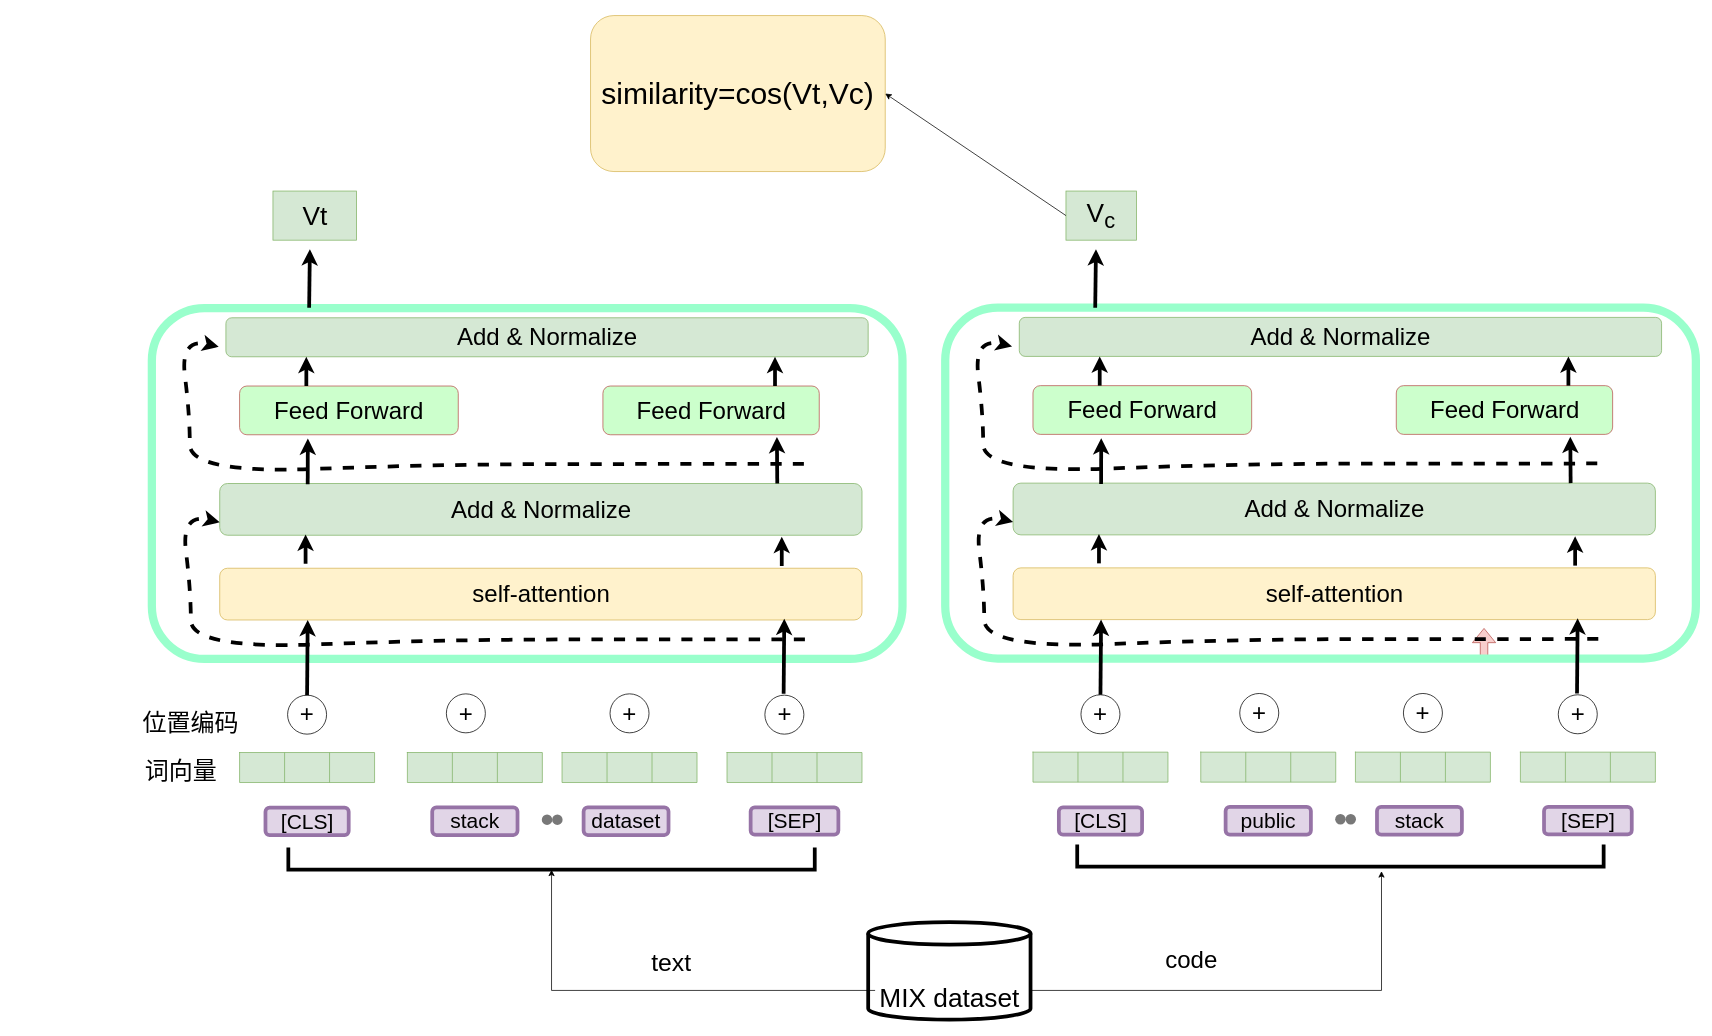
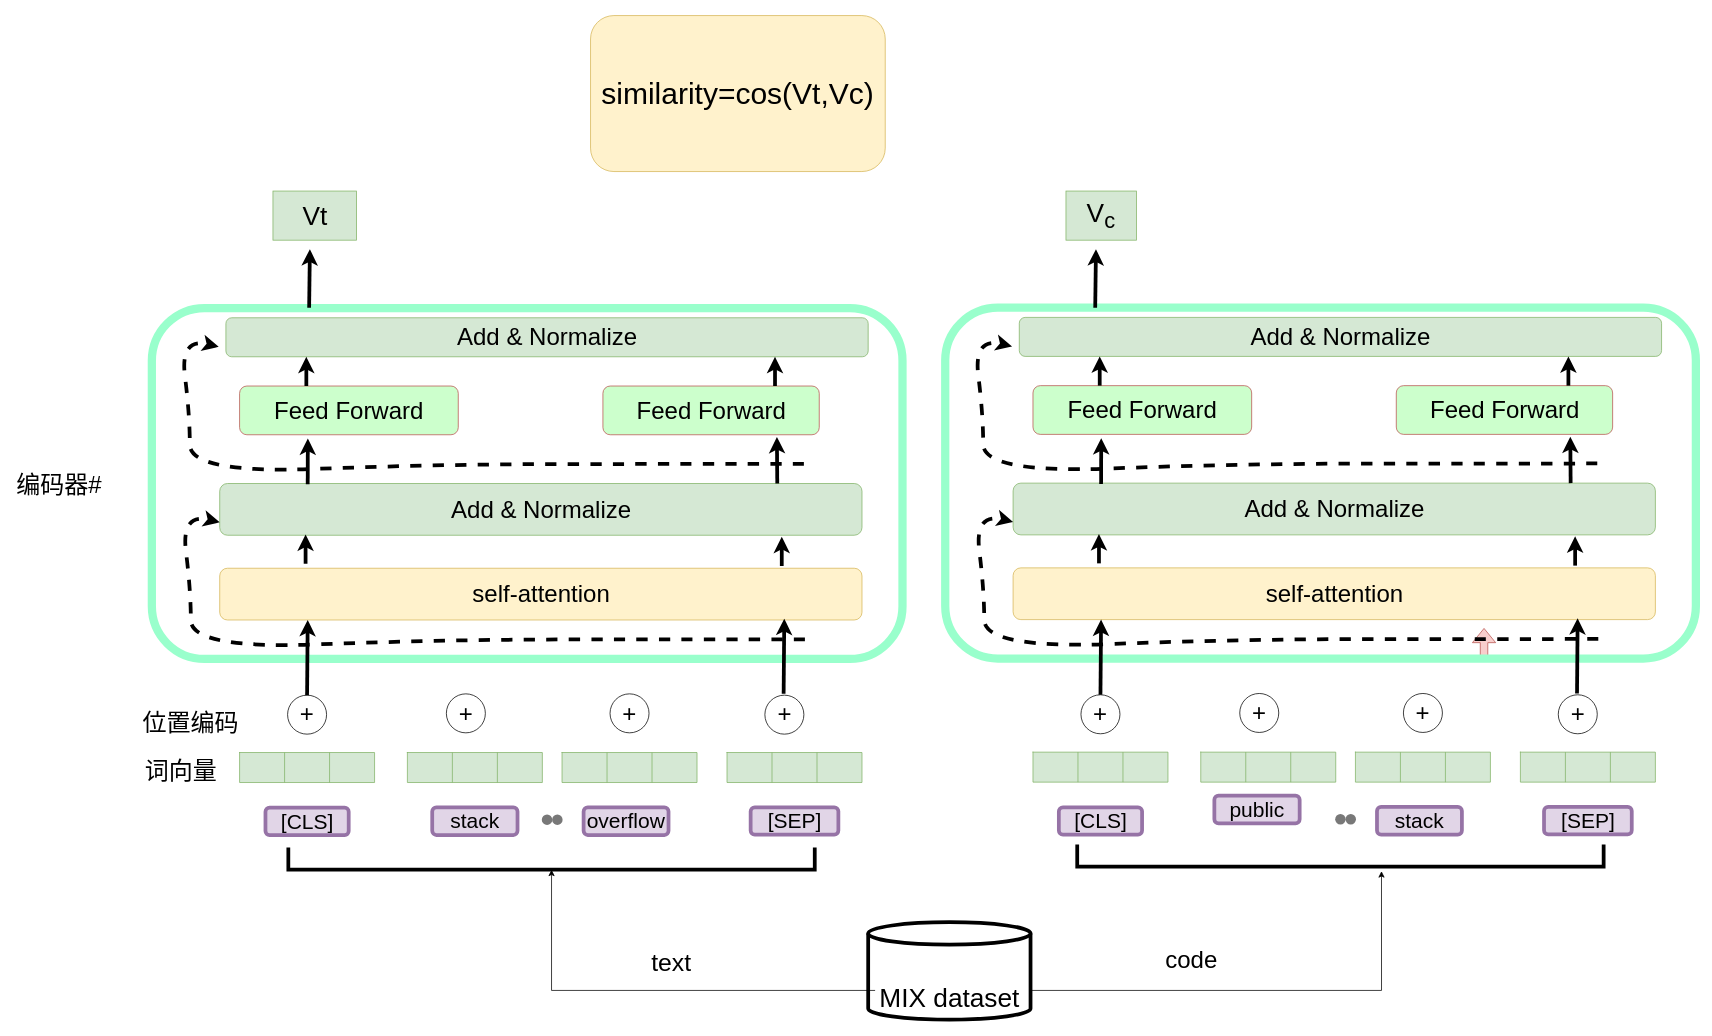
edge "Vc" -> "similarity=cos(Vt,Vc)": removed
node "编码器#": added
node "dataset": label "dataset" -> "overflow"
node "public": moved (1268, 821) -> (1257, 809)
